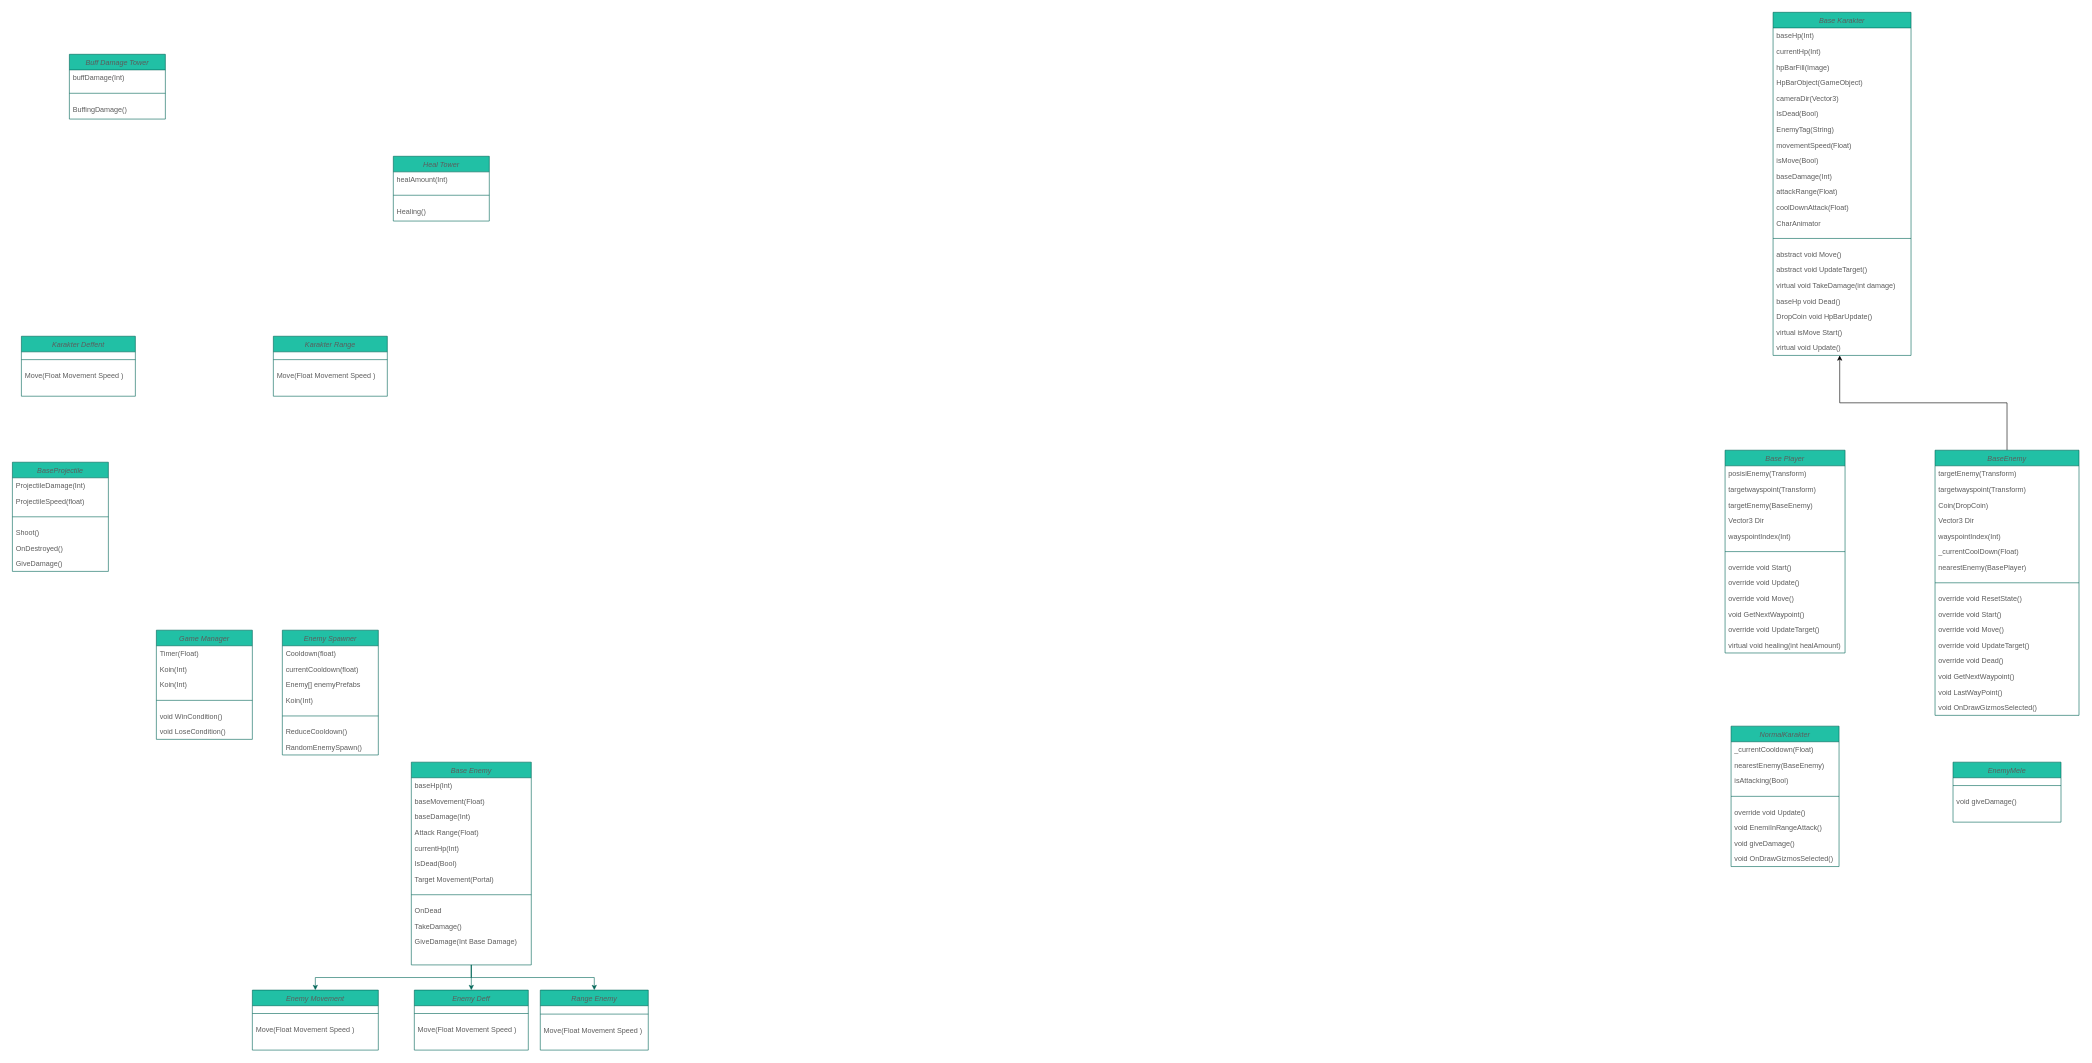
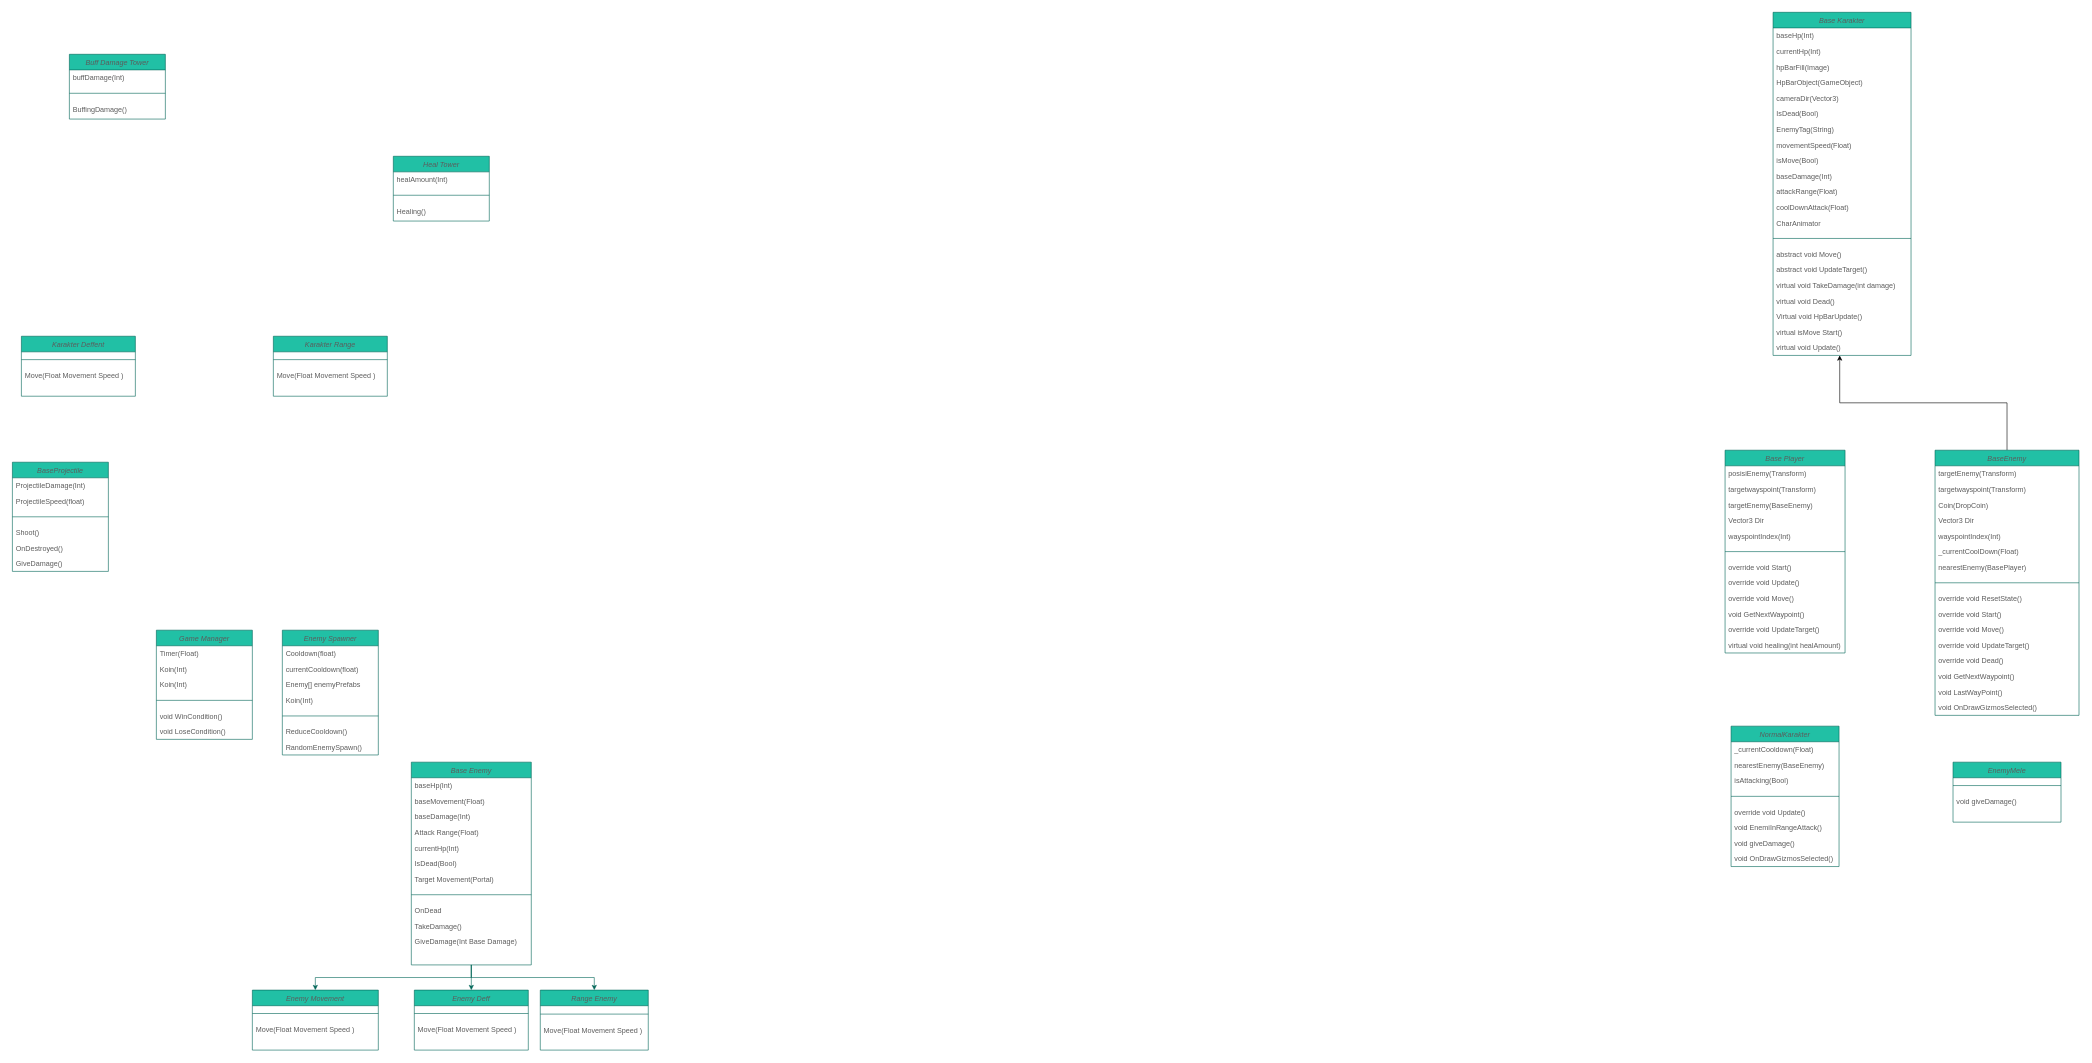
node "baseHp void Dead()": label "baseHp void Dead()" -> "virtual void Dead()"
node "DropCoin void HpBarUpdate()": label "DropCoin void HpBarUpdate()" -> "Virtual void HpBarUpdate()"
